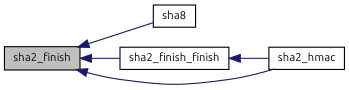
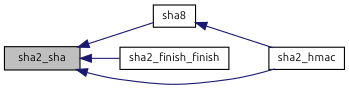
node "sha2_finish": label "sha2_finish" -> "sha2_sha"
edge "sha2_hmac" -> "sha2_finish_finish": now "sha2_hmac" -> "sha8"
